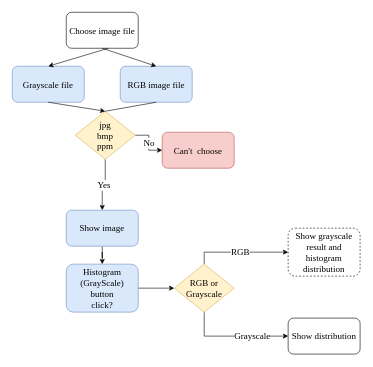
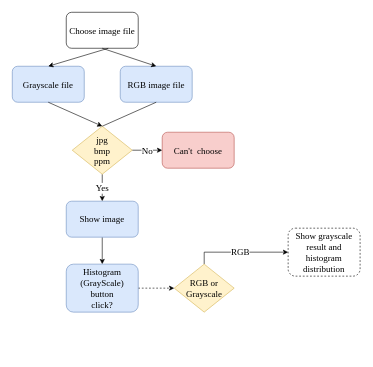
node "jpgbmpppm": moved (105, 135) -> (102, 150)
node "Show image": moved (102, 228) -> (102, 219)
edge "Histogram(GrayScale)buttonclick?" -> "RGB or Grayscale": style solid -> dashed
edge "RGB or Grayscale" -> "Show distribution": removed, label "Grayscale"
node "Show distribution": removed
